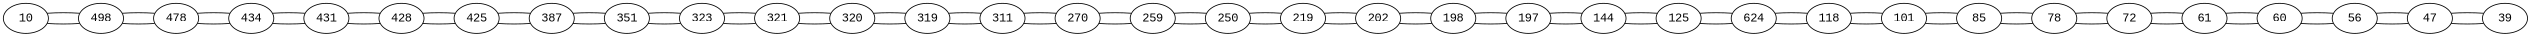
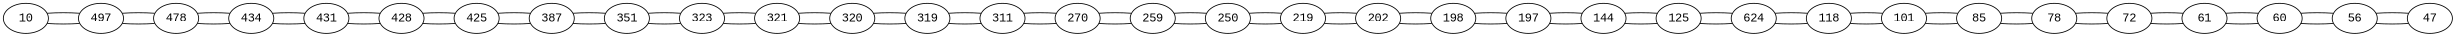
node "498": label "498" -> "497"
node "39": removed
